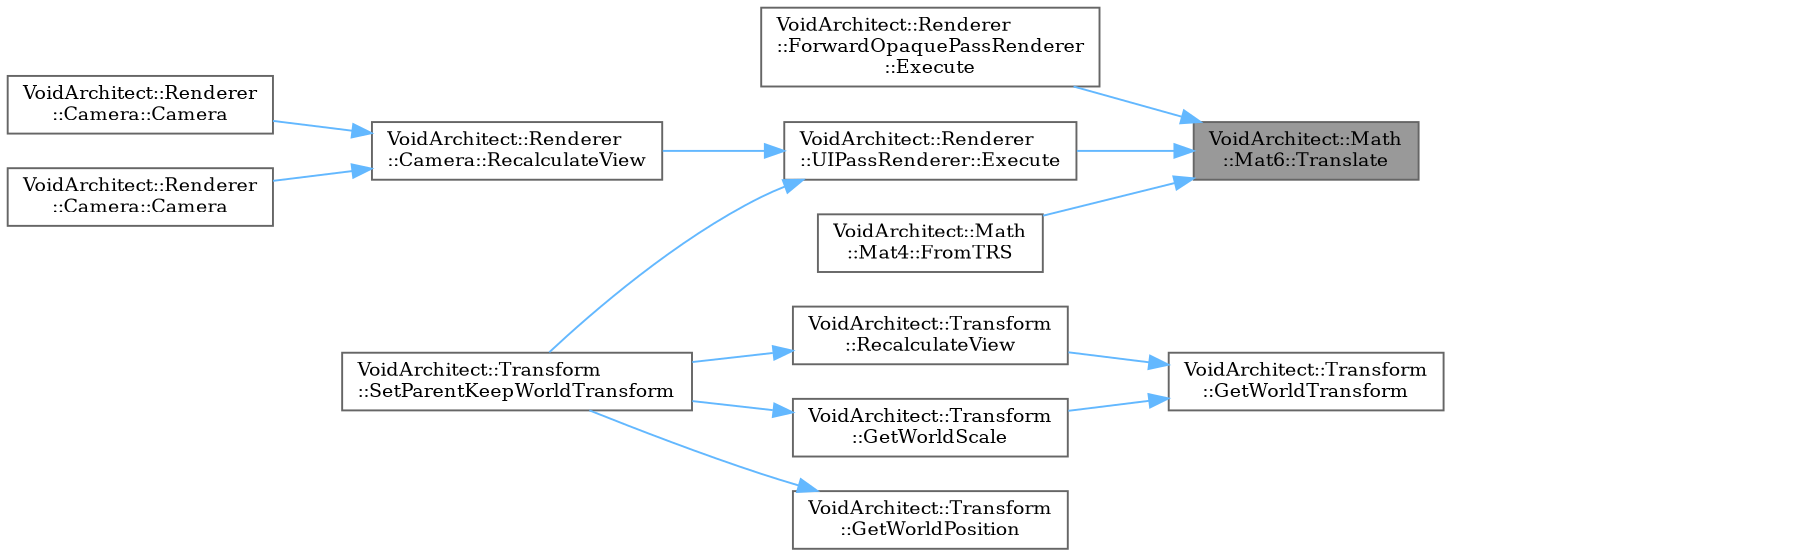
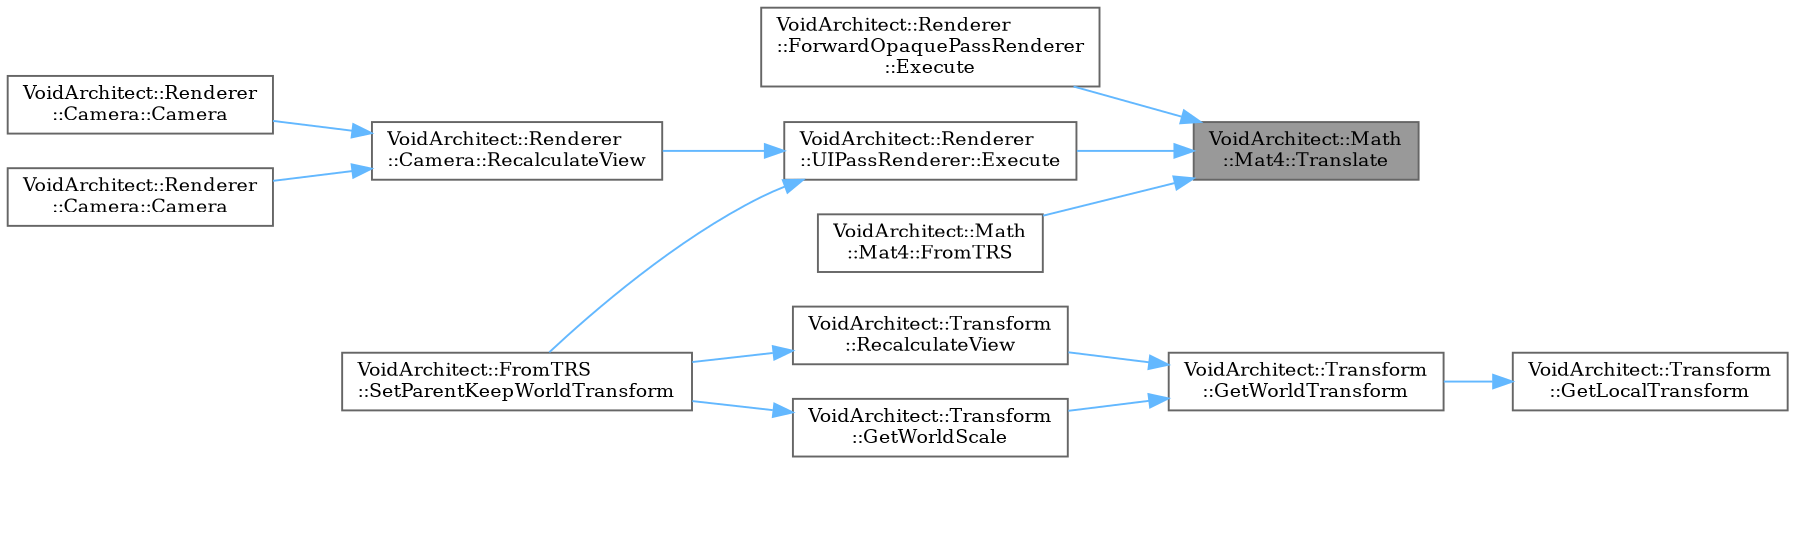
node "VoidArchitect::Math ::Mat6::Translate": label "VoidArchitect::Math ::Mat6::Translate" -> "VoidArchitect::Math ::Mat4::Translate"
node "VoidArchitect::Transform ::SetParentKeepWorldTransform": label "VoidArchitect::Transform ::SetParentKeepWorldTransform" -> "VoidArchitect::FromTRS ::SetParentKeepWorldTransform"
node "VoidArchitect::Transform ::GetLocalTransform": added
node "VoidArchitect::Transform ::GetWorldPosition": removed
